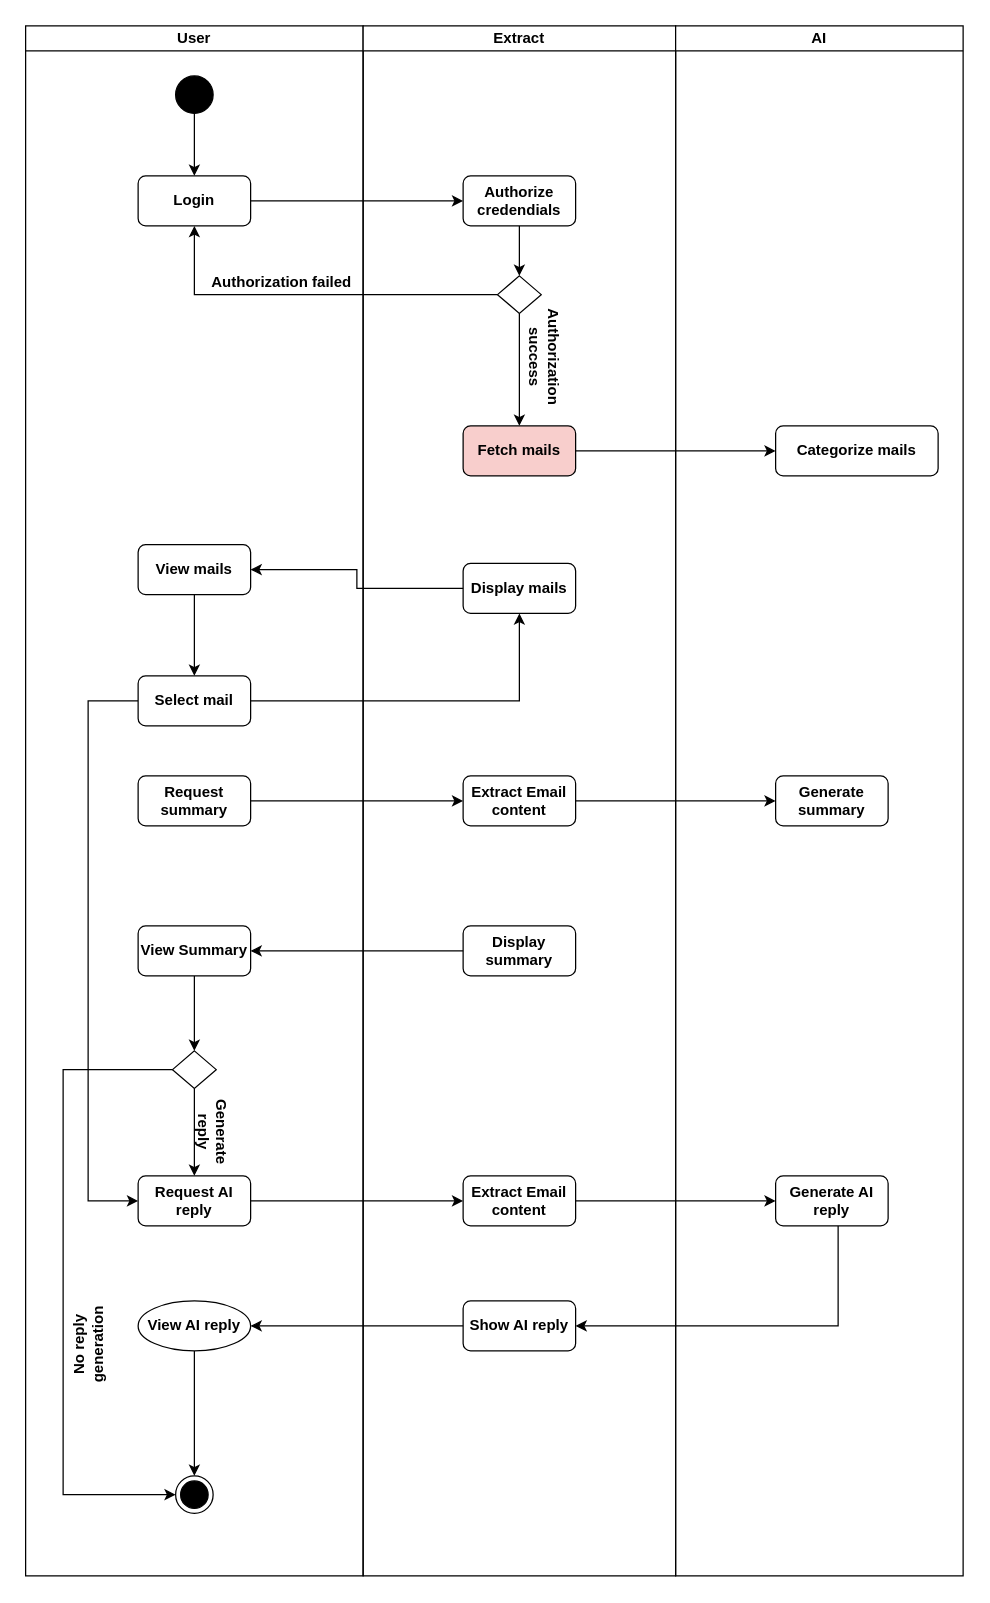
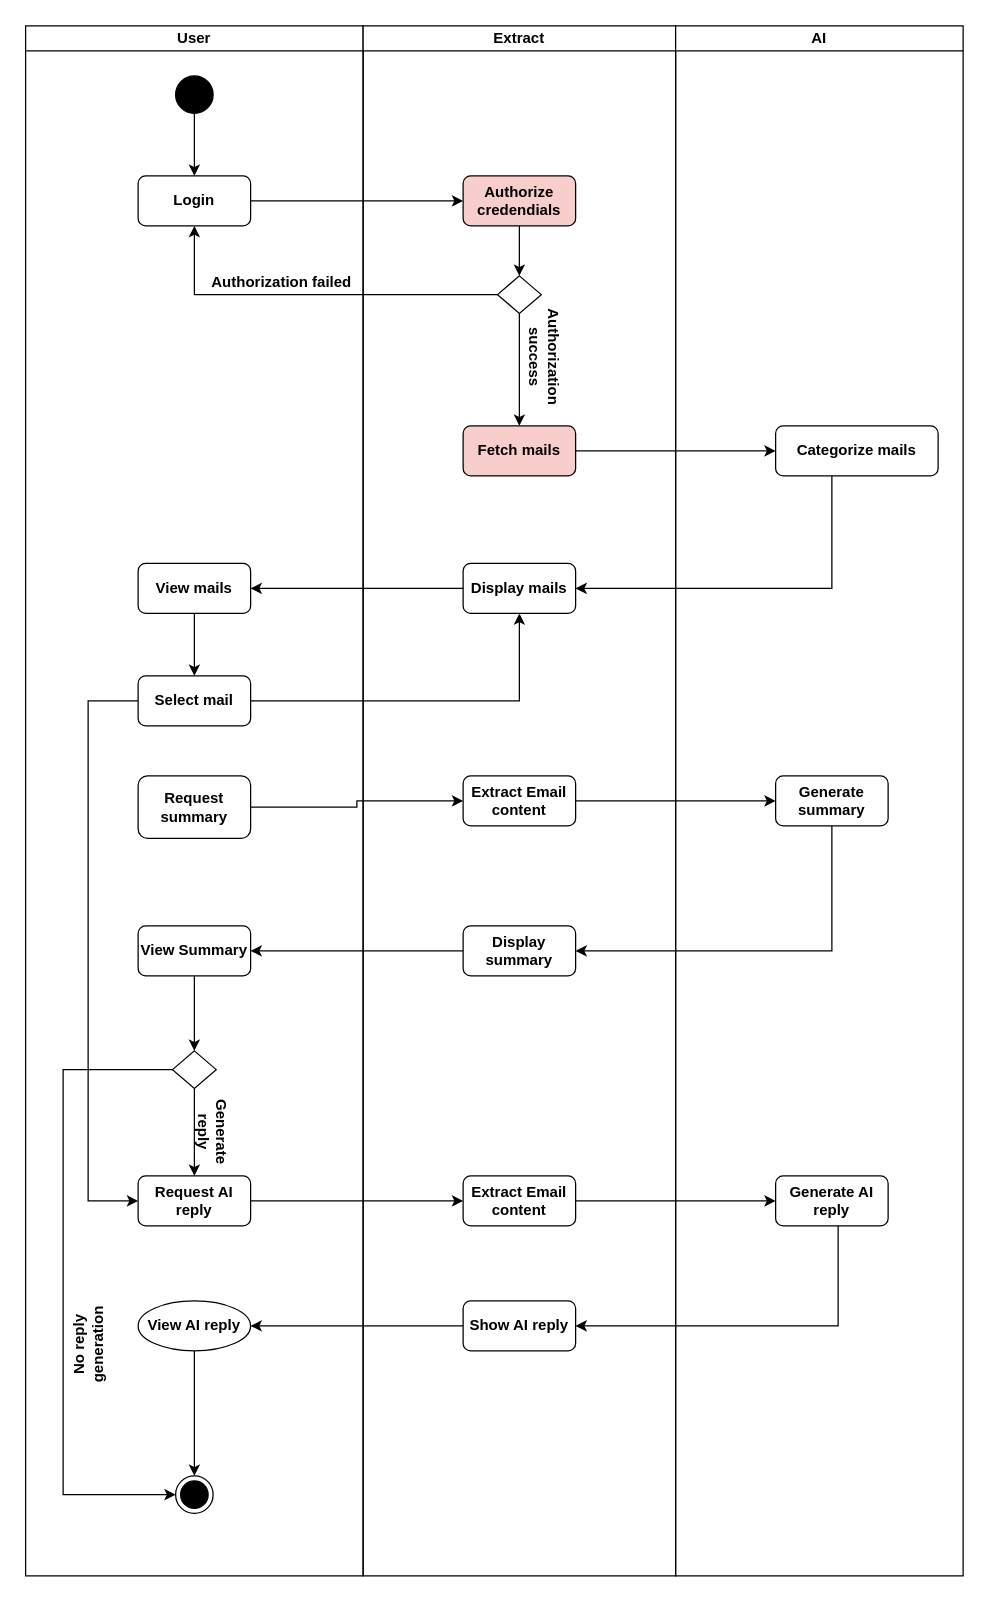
node "Authorize credendials": fillcolor #ffffff -> #f8cecc
node "View mails": moved (194, 569) -> (194, 588)
edge "Categorize mails" -> "Display mails": added
node "Request summary": size 113x50 -> 113x63
edge "Generate summary" -> "Display summary": added
